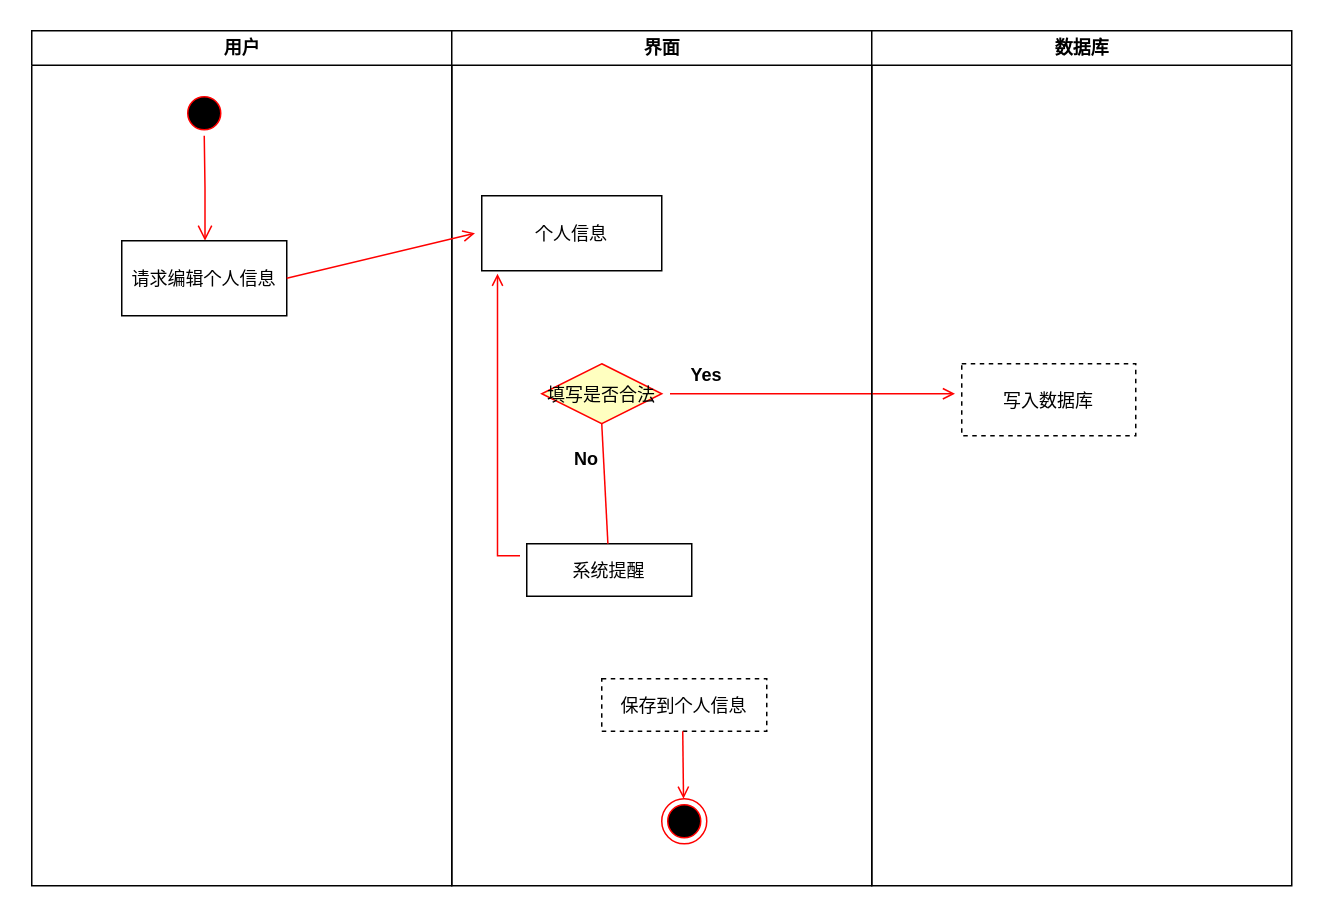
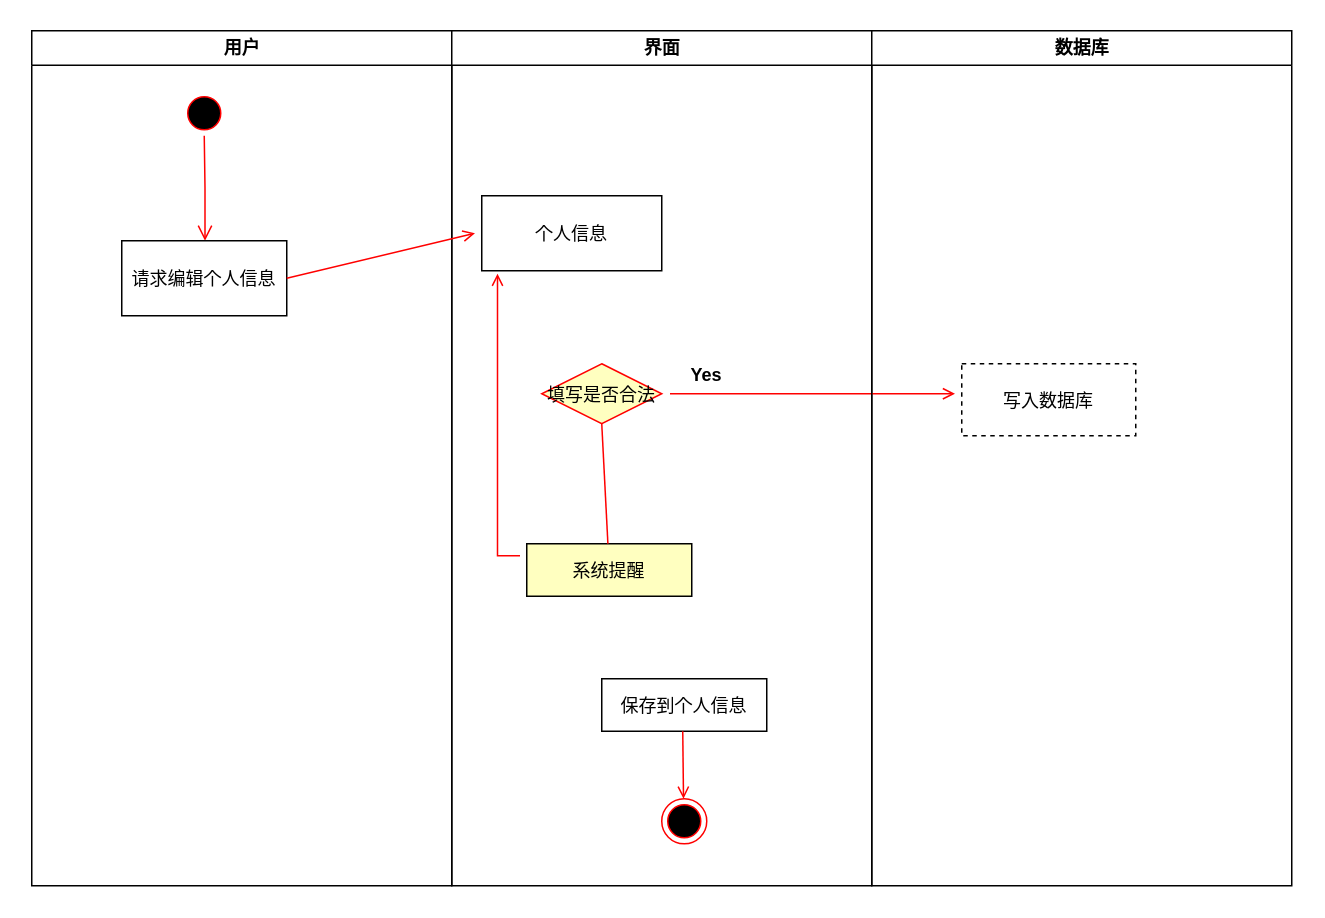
node "No": removed
node "系统提醒": fillcolor #ffffff -> #ffffc0
node "保存到个人信息": style dashed -> solid
